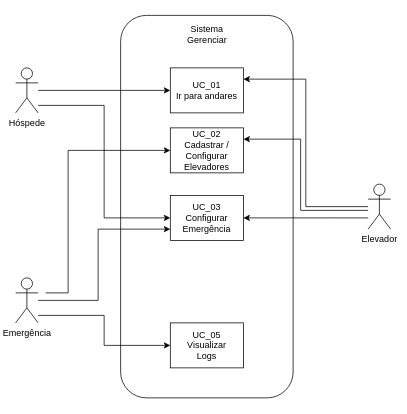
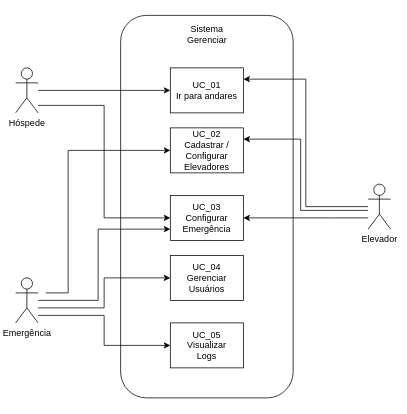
node "UC_04 Gerenciar Usuários": added
edge "Emergência" -> "UC_04 Gerenciar Usuários": added
